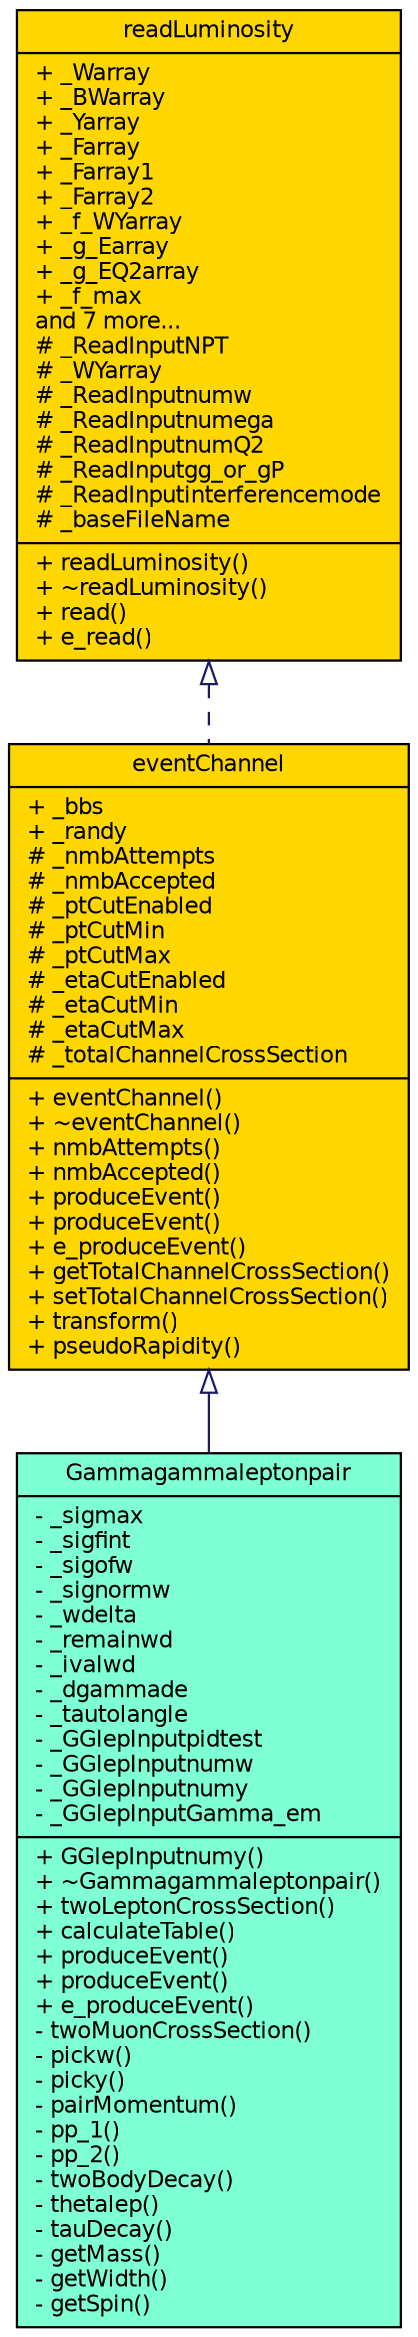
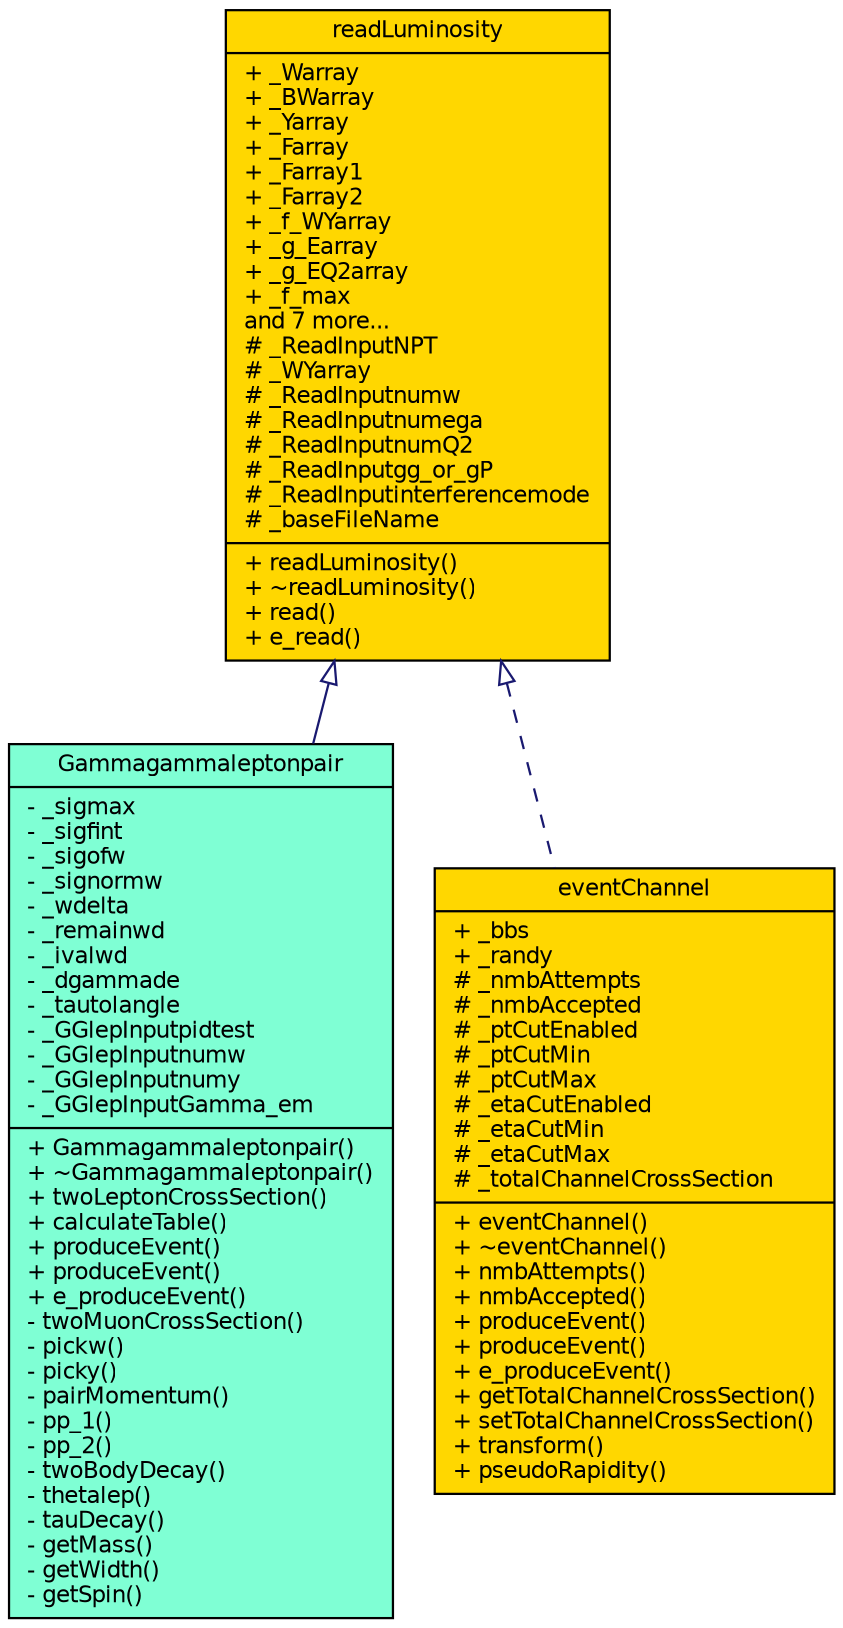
edge "Gammagammaleptonpair" -> "eventChannel": now "Gammagammaleptonpair" -> "readLuminosity"
node "Gammagammaleptonpair": text "+ GGlepInputnumy()" -> "+ Gammagammaleptonpair()"
